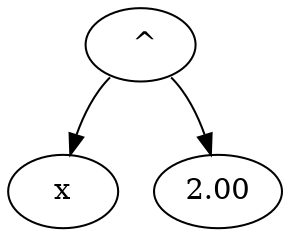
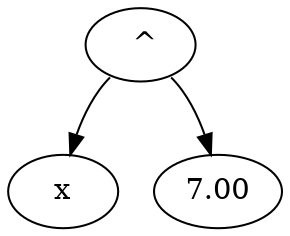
node "2.00": label "2.00" -> "7.00"
